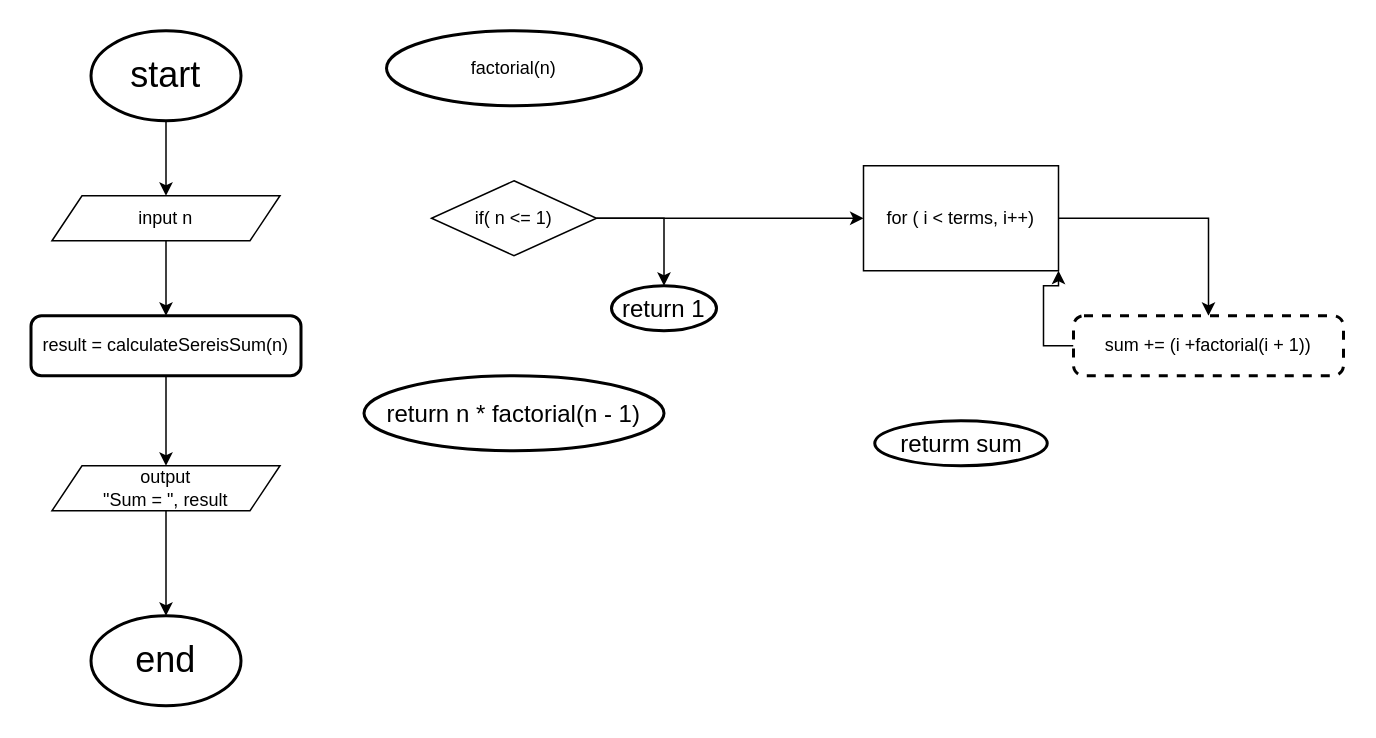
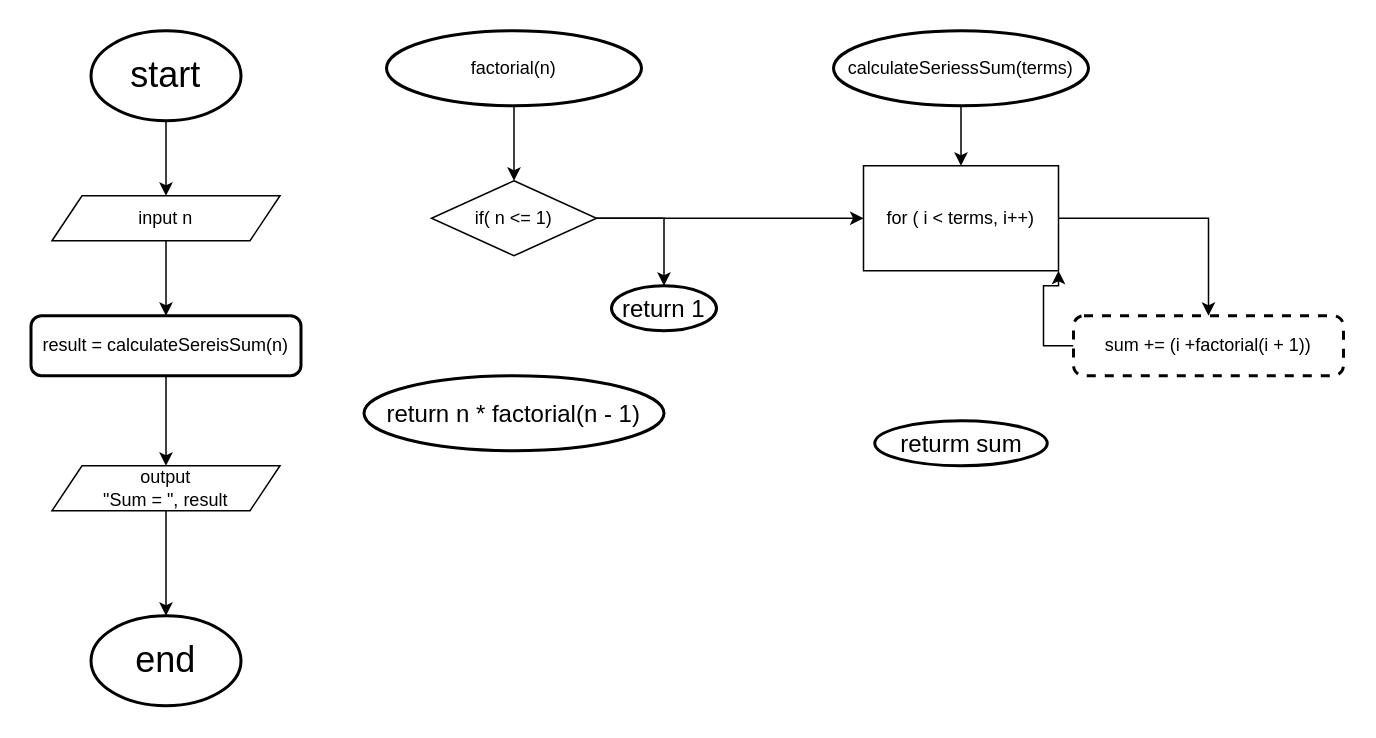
node "calculateSeriessSum(terms)": added
edge "calculateSeriessSum(terms)" -> "for ( i < terms, i++)": added
edge "factorial(n)" -> "if( n <= 1)": added
